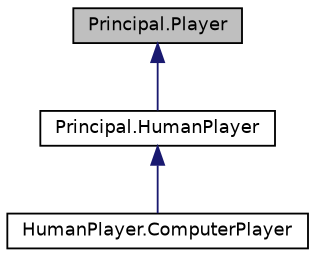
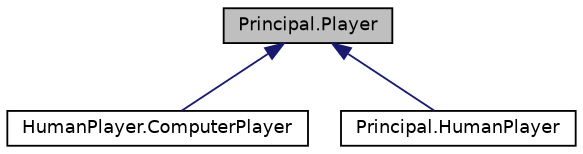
edge "HumanPlayer.ComputerPlayer" -> "Principal.HumanPlayer": now "HumanPlayer.ComputerPlayer" -> "Principal.Player"
